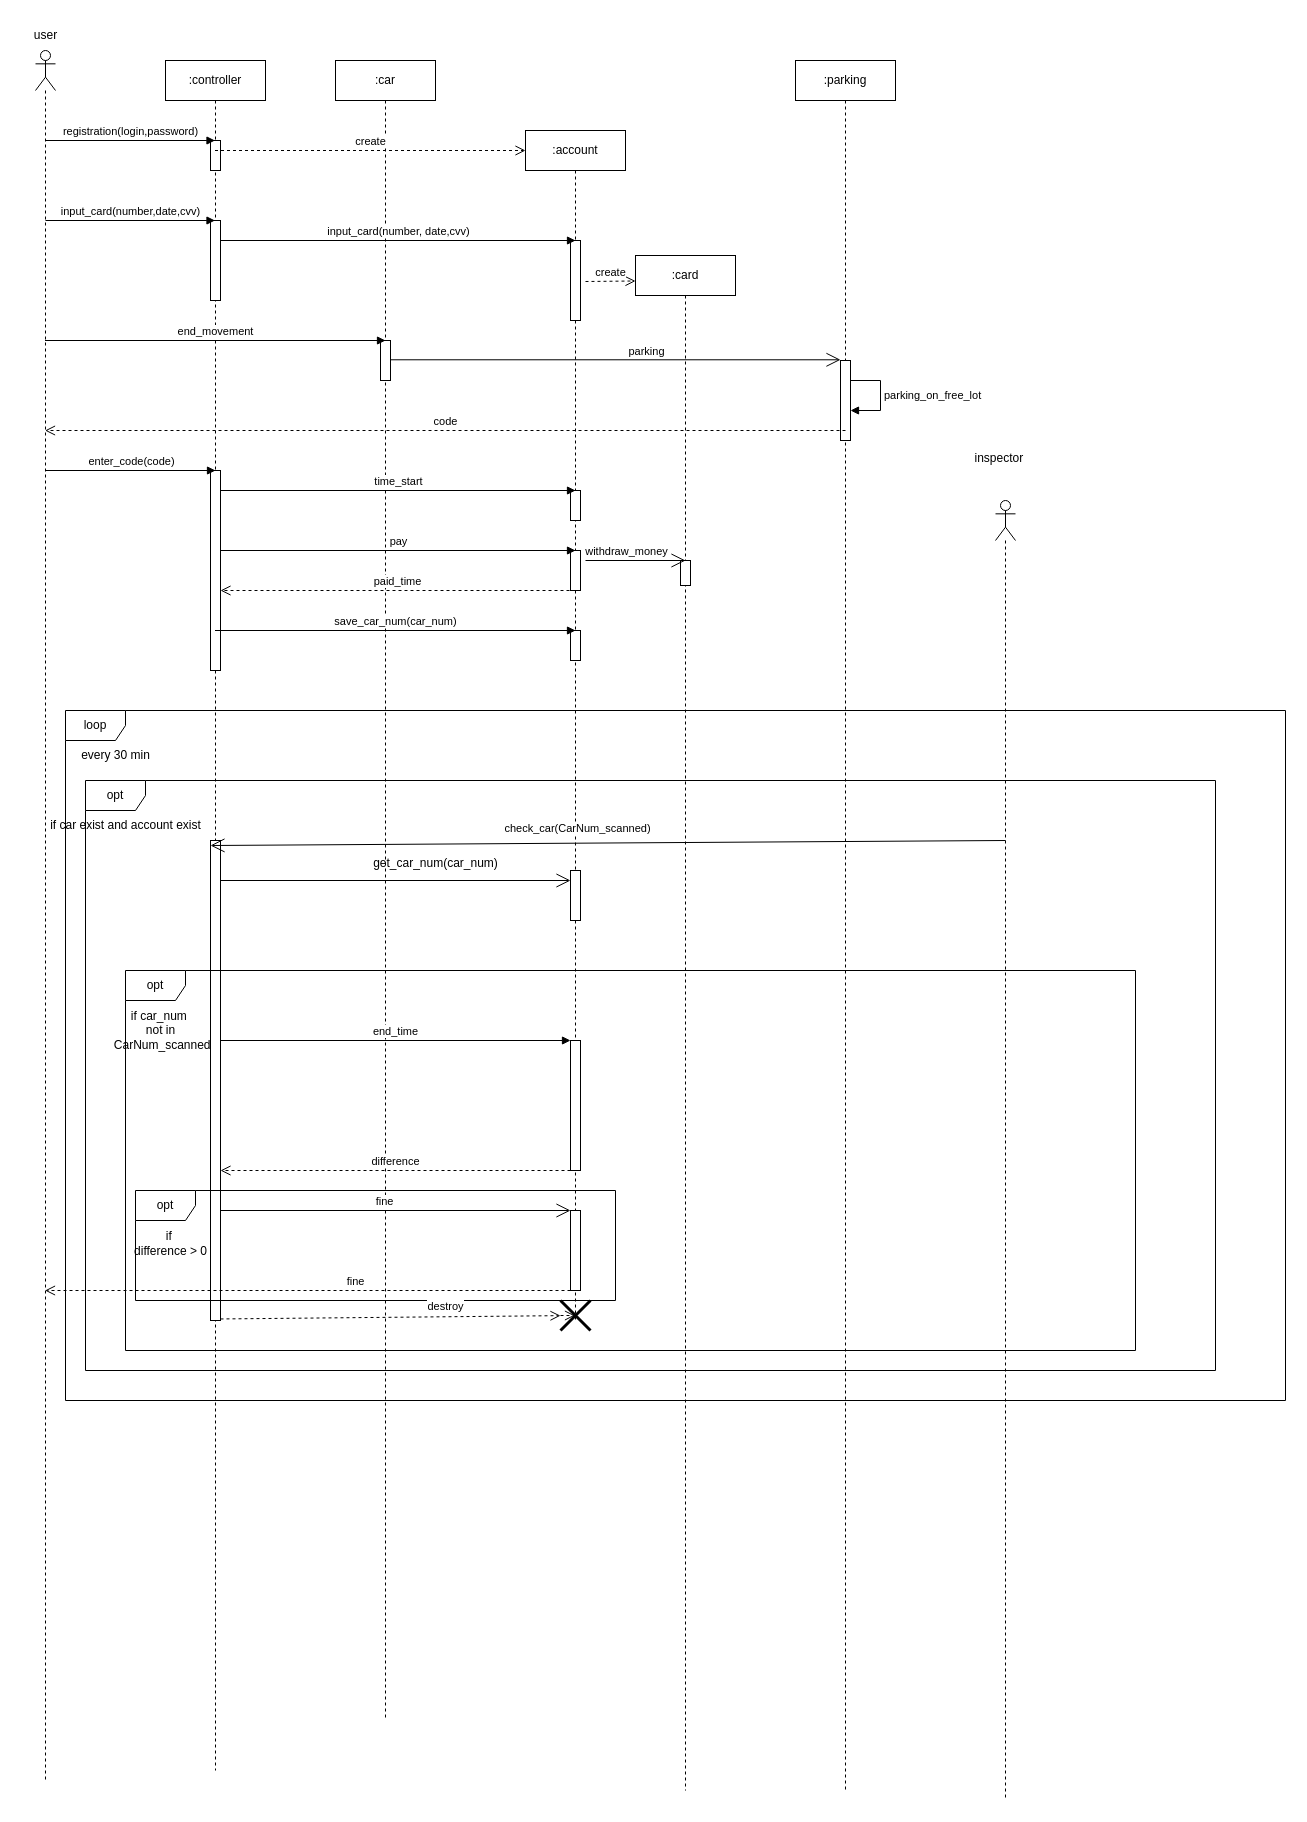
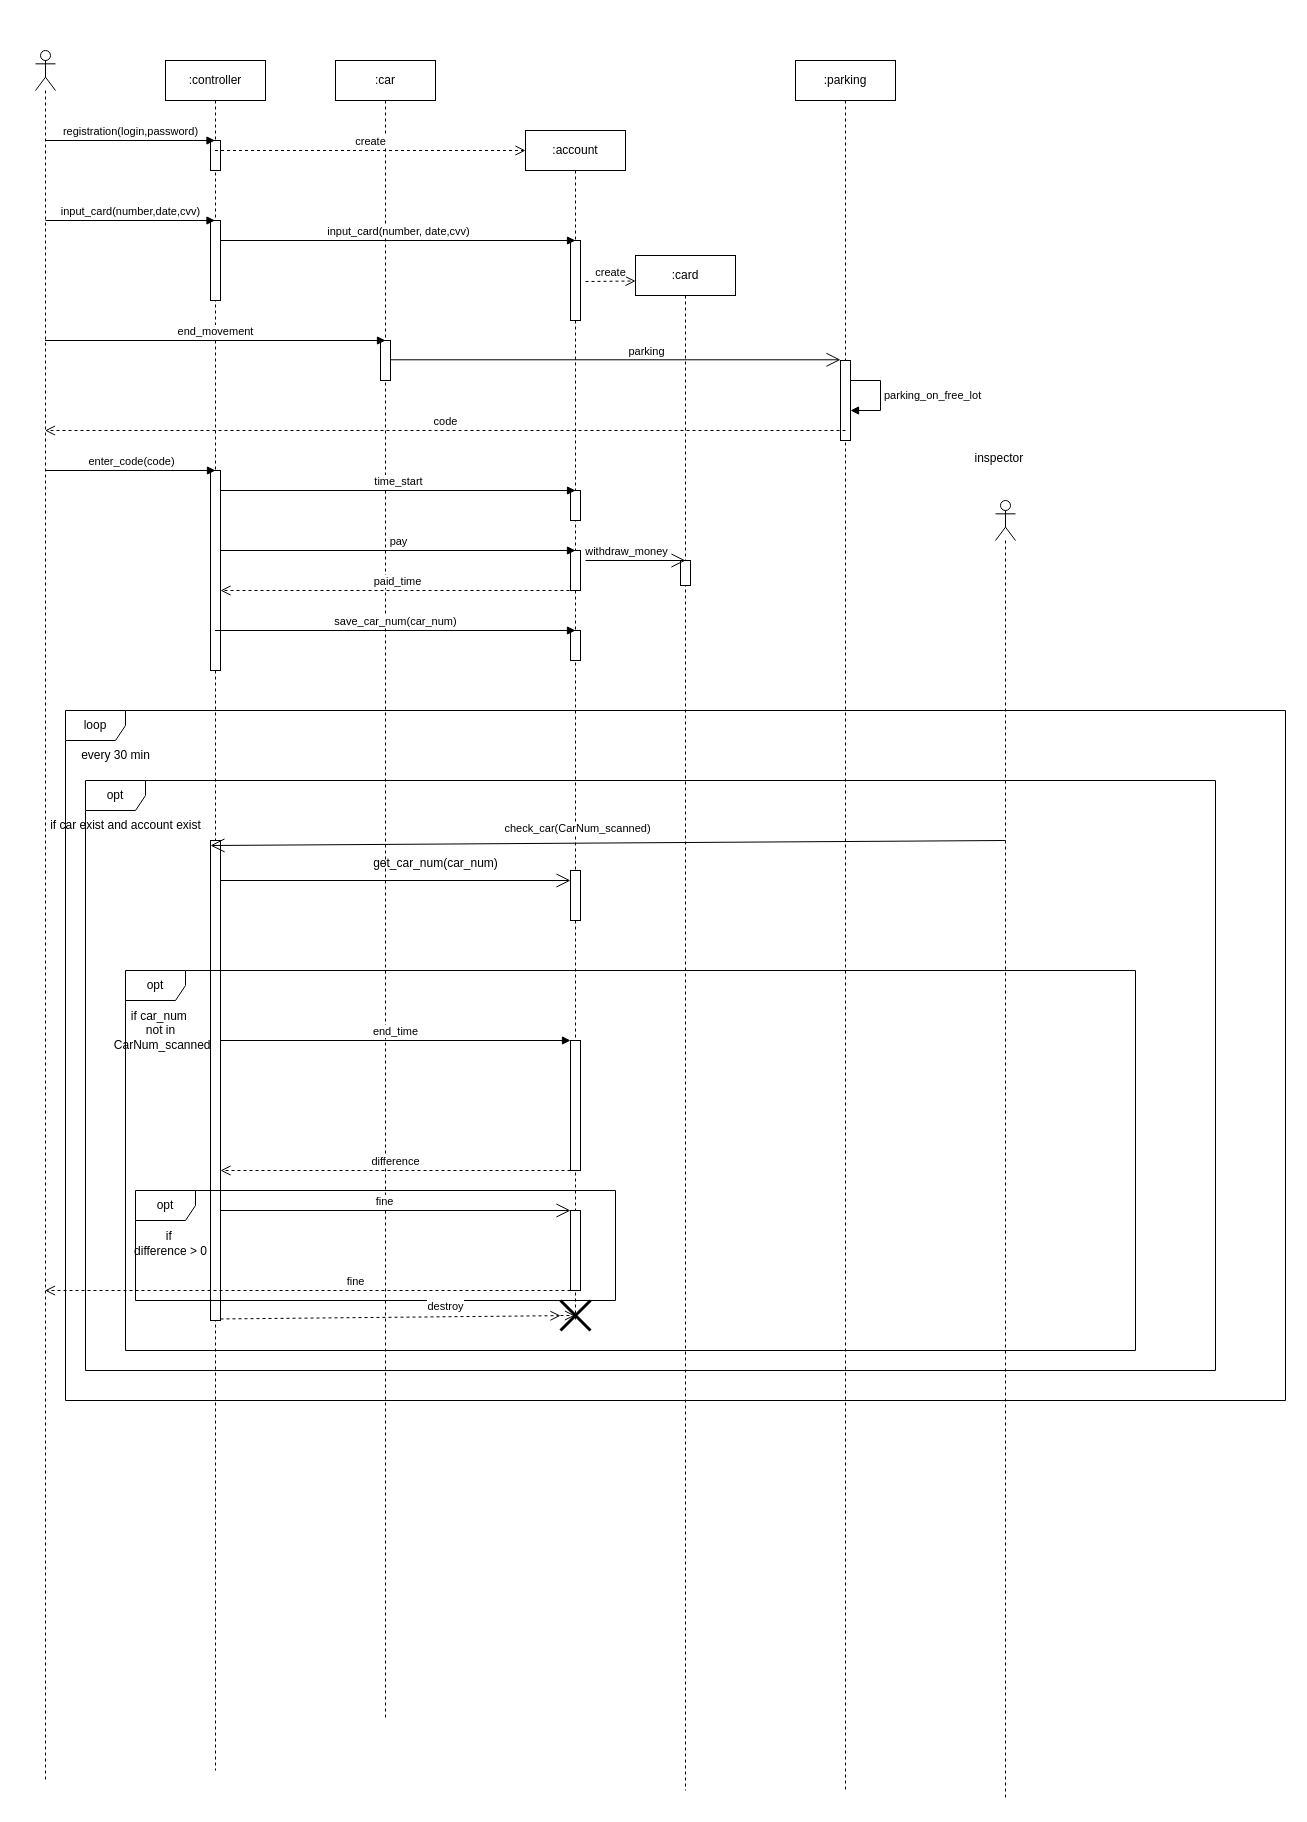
node "user": removed
